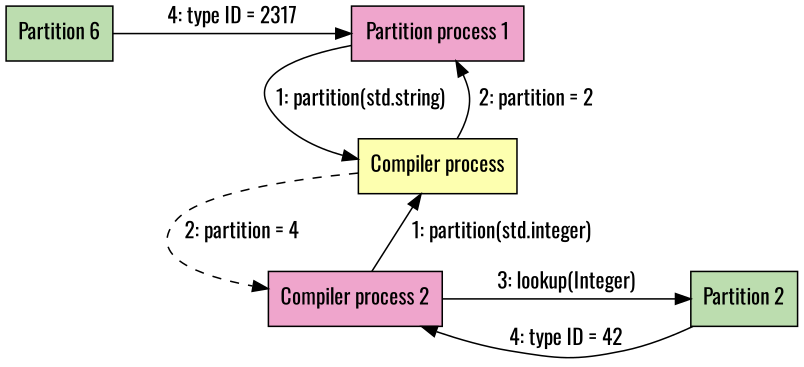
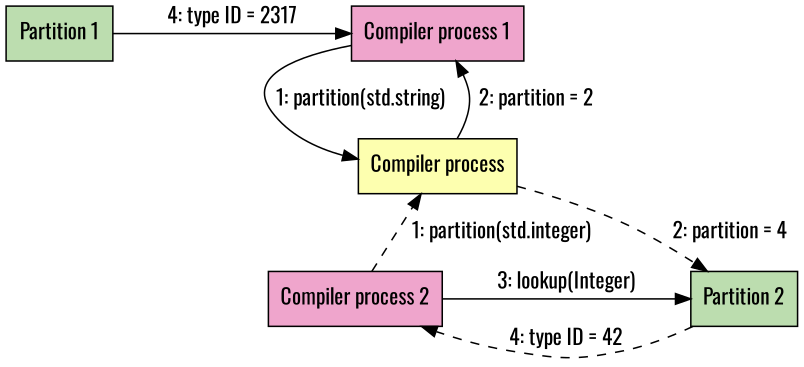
node "Partition 6": label "Partition 6" -> "Partition 1"
node "Partition process 1": label "Partition process 1" -> "Compiler process 1"
edge "Compiler process" -> "Compiler process 2": now "Compiler process" -> "Partition 2"
edge "Compiler process 2" -> "Compiler process": style solid -> dashed
edge "Partition 2" -> "Compiler process 2": style solid -> dashed
